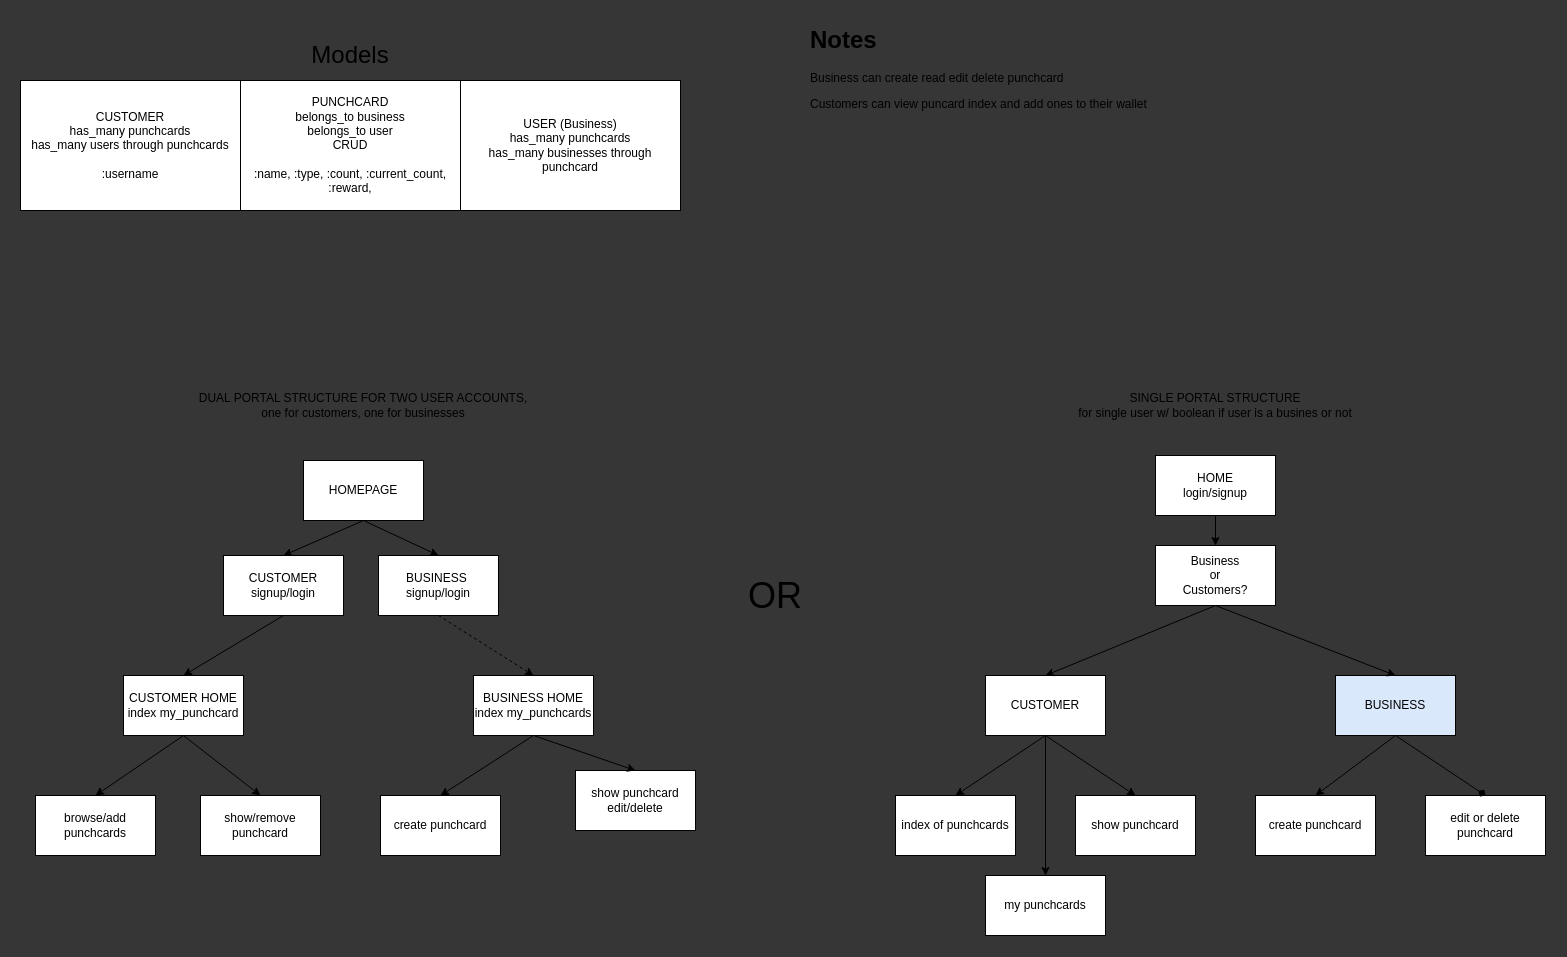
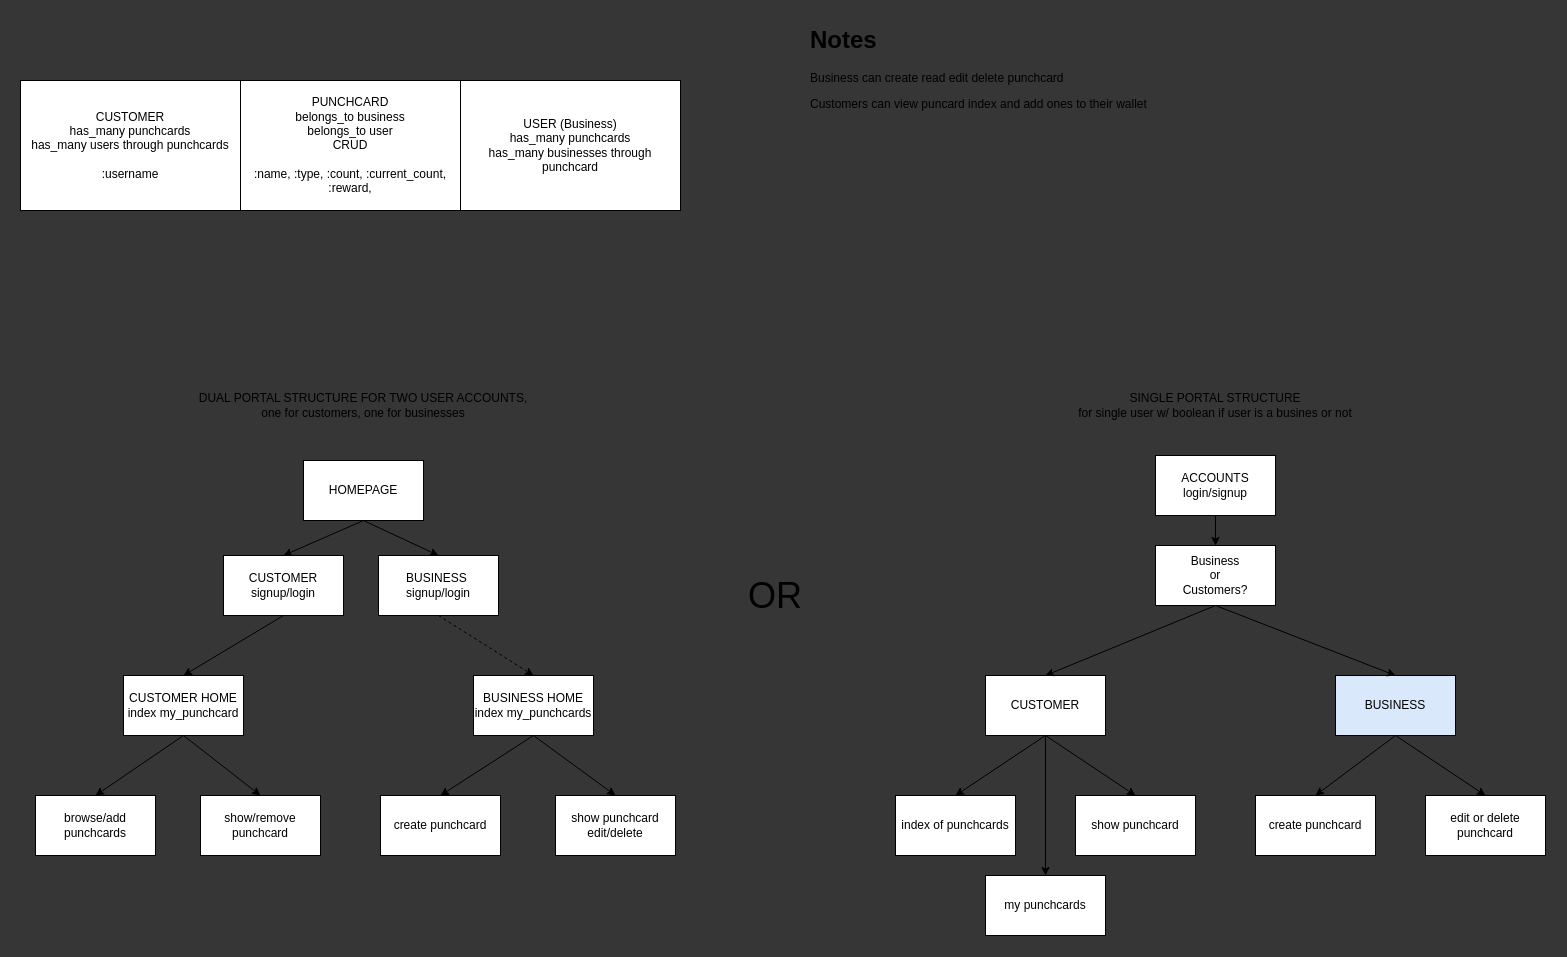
node "Models": removed
node "HOME login/signup": label "HOME login/signup" -> "ACCOUNTS login/signup"
edge "BUSINESS" -> "edit or delete punchcard": arrowhead diamond -> classic
node "show punchcard edit/delete": moved (636, 801) -> (616, 826)
